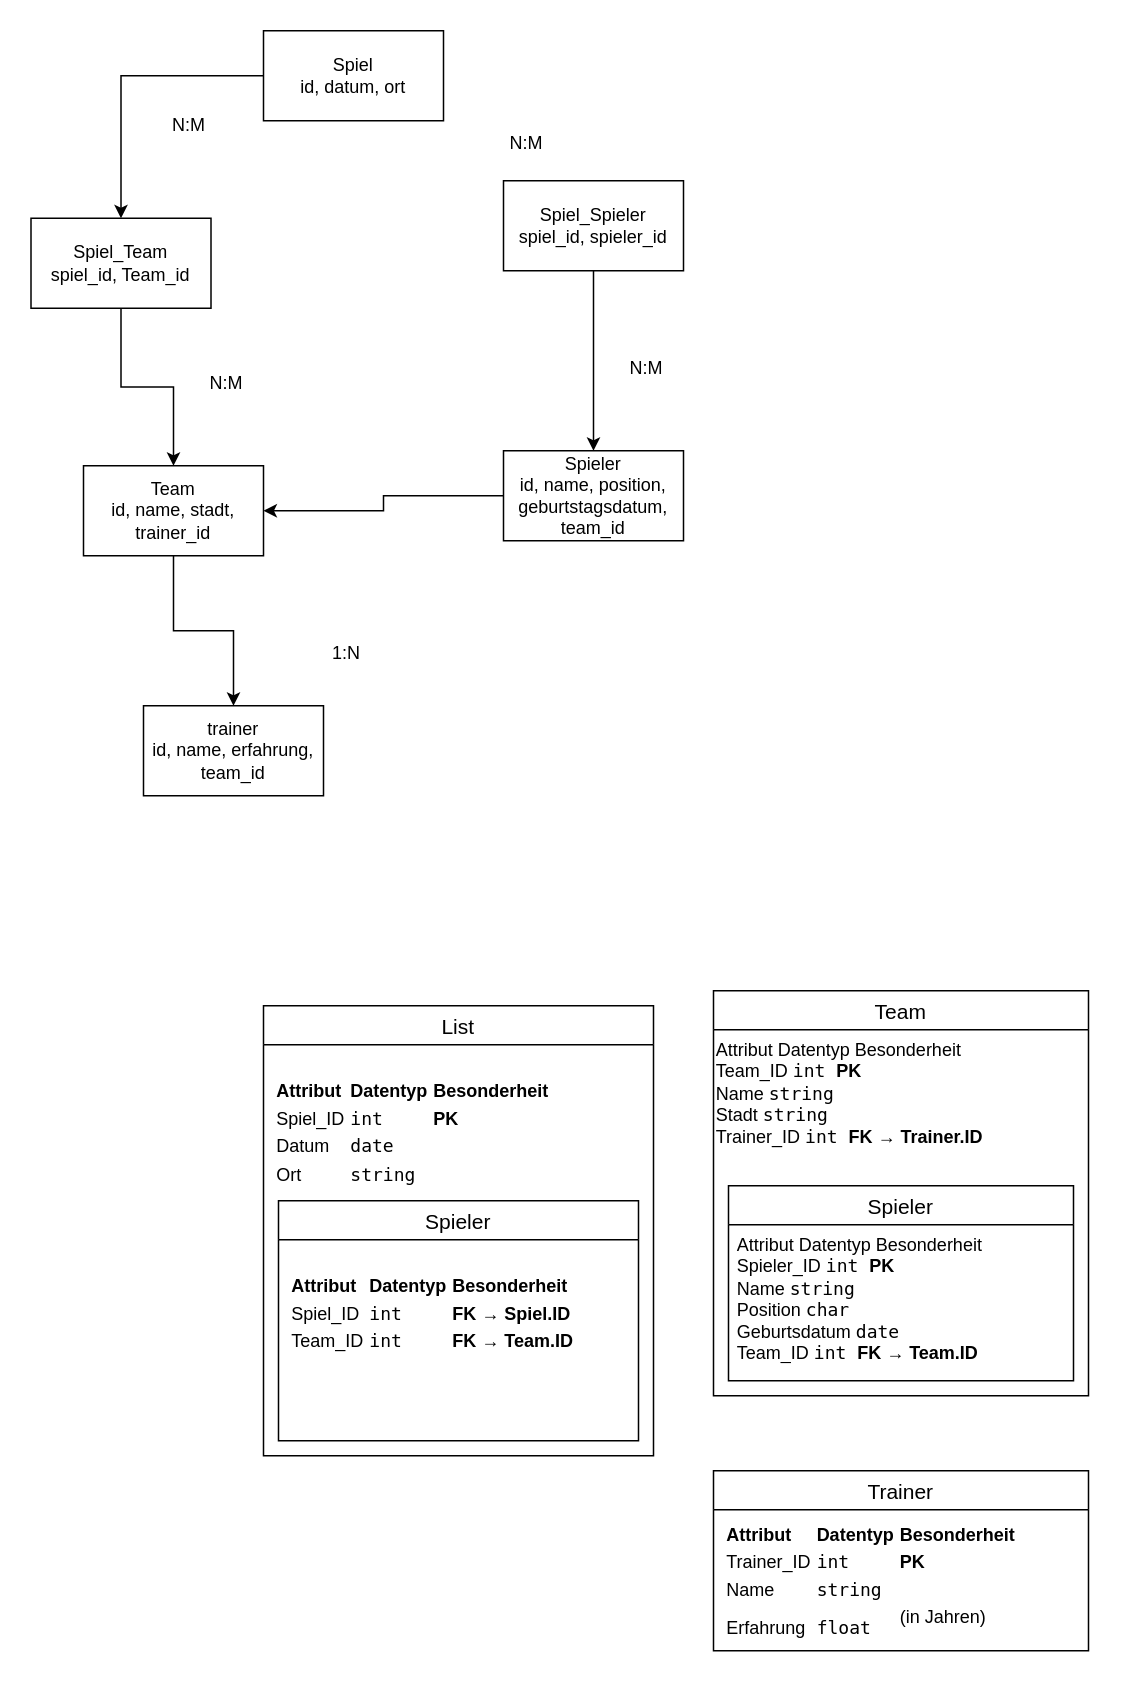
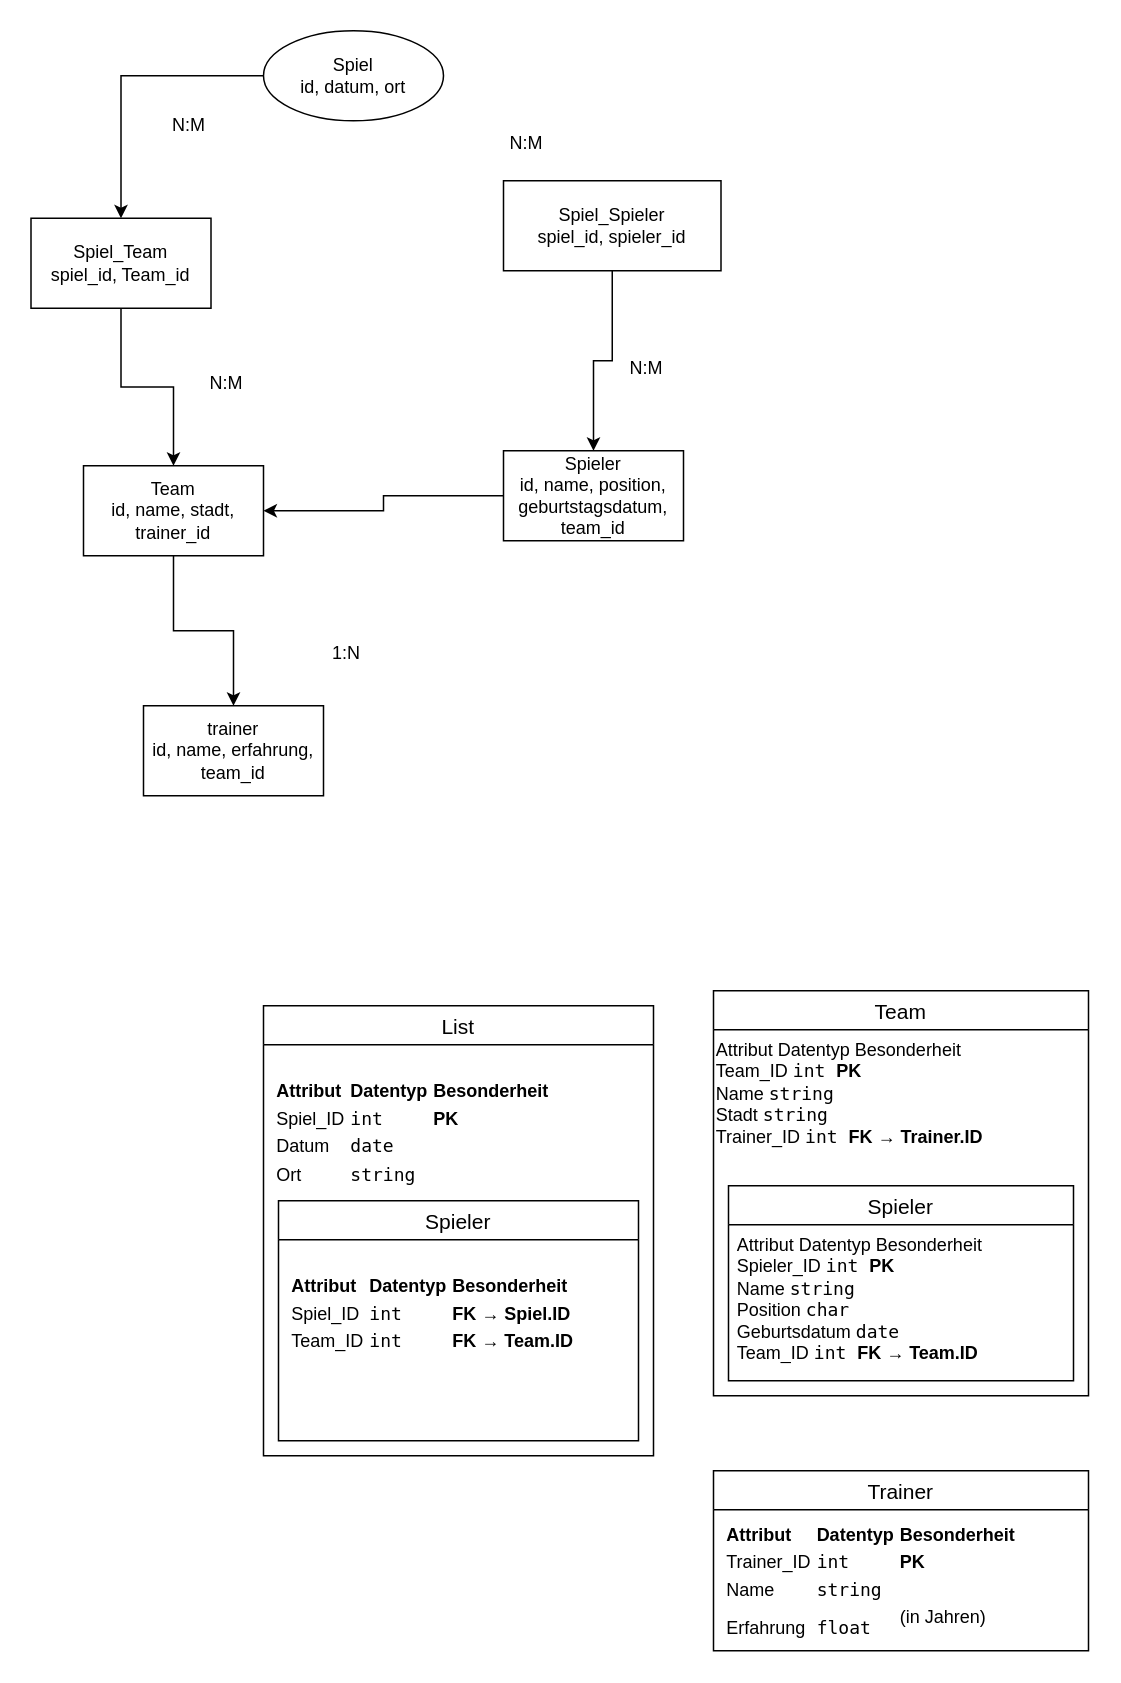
node "Spiel id, datum, ort": shape rectangle -> ellipse
node "Spiel_Spieler spiel_id, spieler_id": size 180x90 -> 218x90
